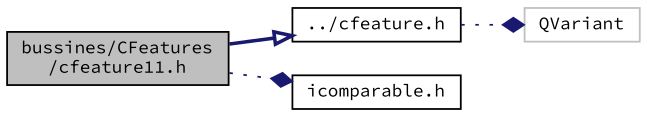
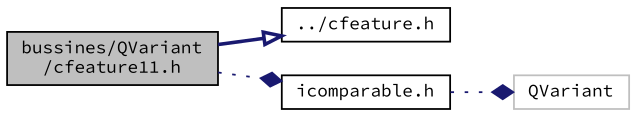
edge "../cfeature.h" -> "QVariant": now "icomparable.h" -> "QVariant"
node "bussines/CFeatures /cfeature11.h": label "bussines/CFeatures /cfeature11.h" -> "bussines/QVariant /cfeature11.h"
